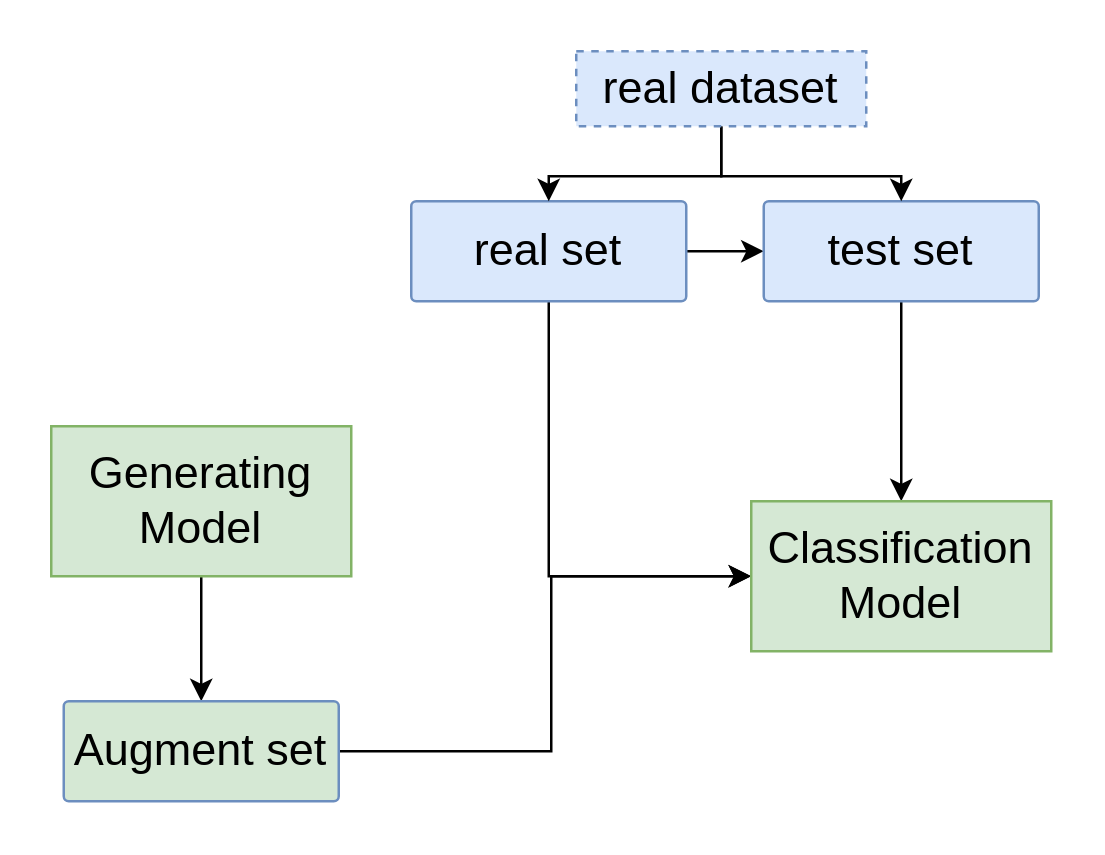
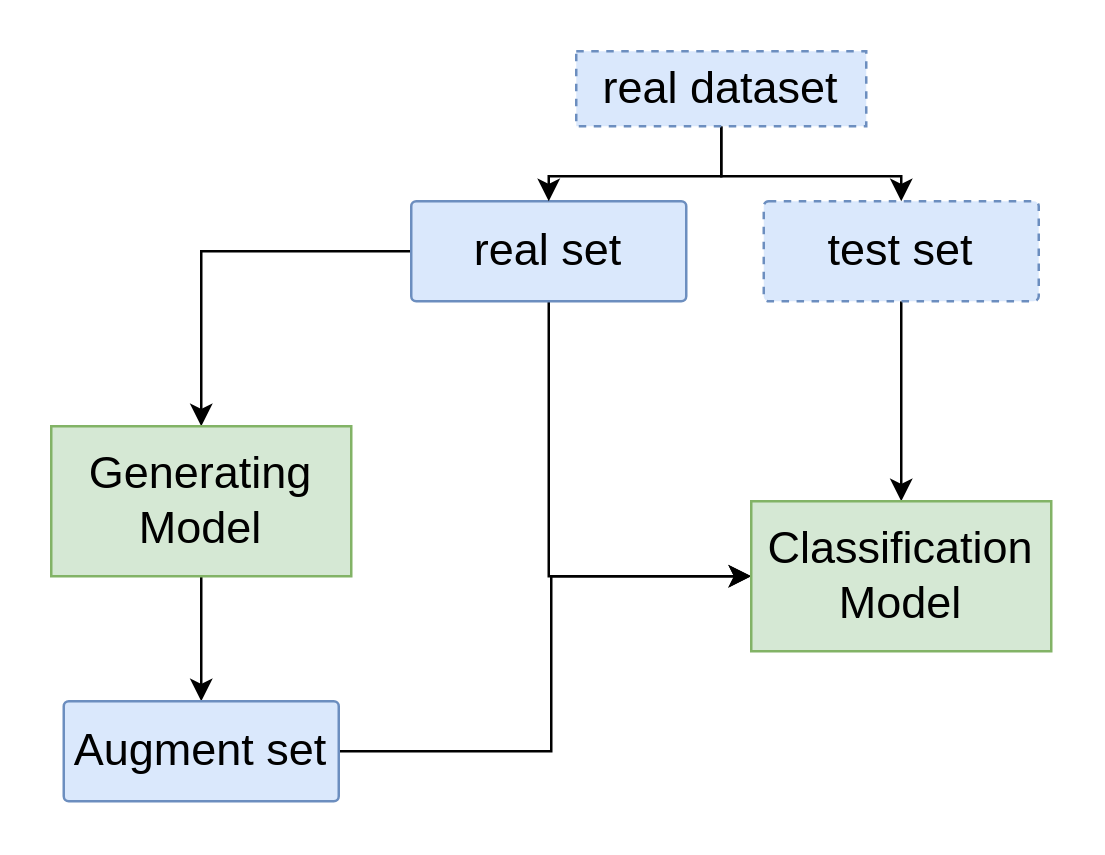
edge "real set" -> "test set": now "real set" -> "Generating Model"
node "test set": style solid -> dashed
node "Augment set": fillcolor #d5e8d4 -> #dae8fc
